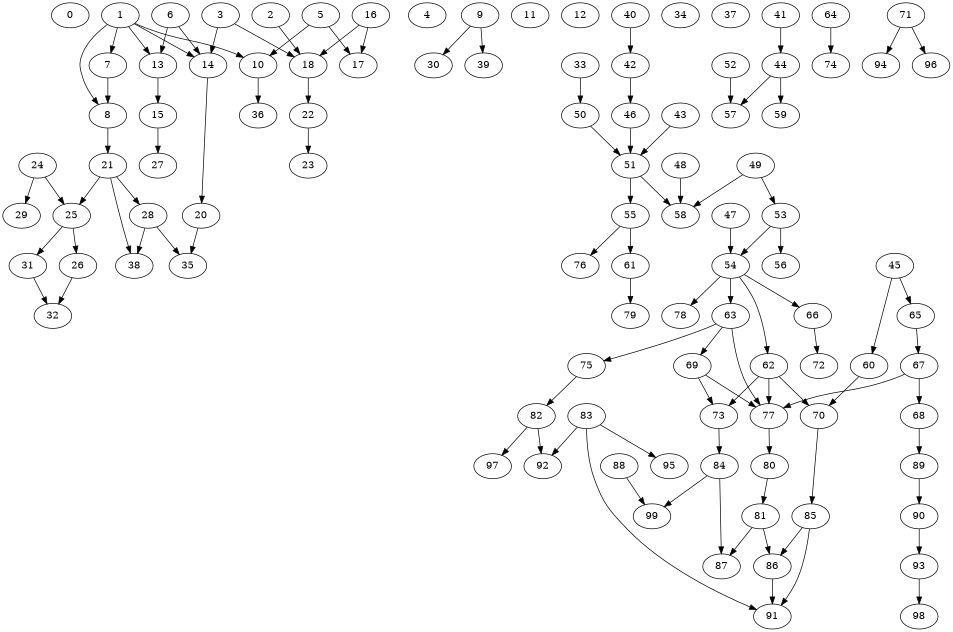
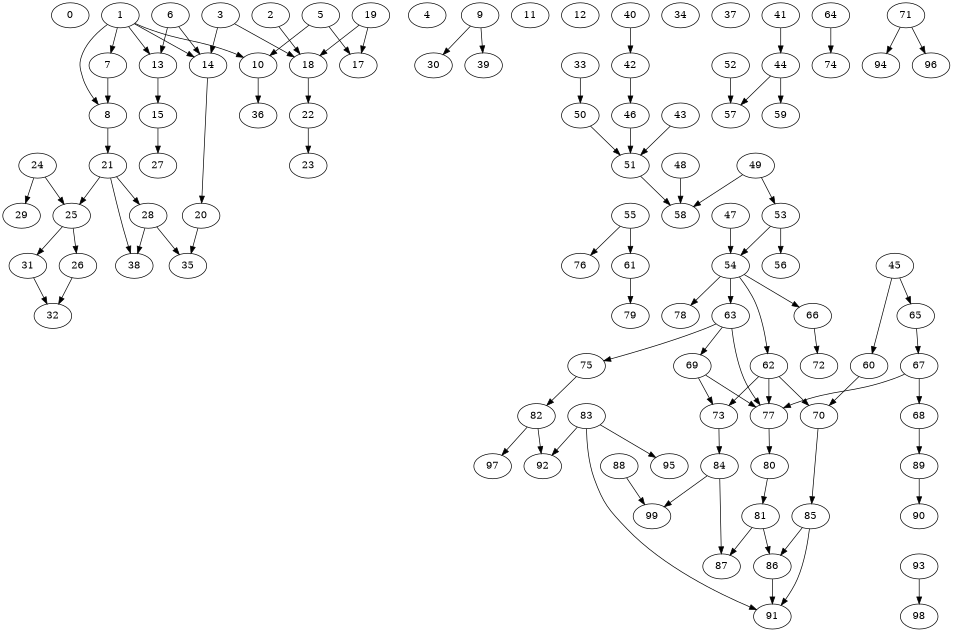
node "16": label "16" -> "19"
edge "51" -> "55": removed
edge "90" -> "93": removed
